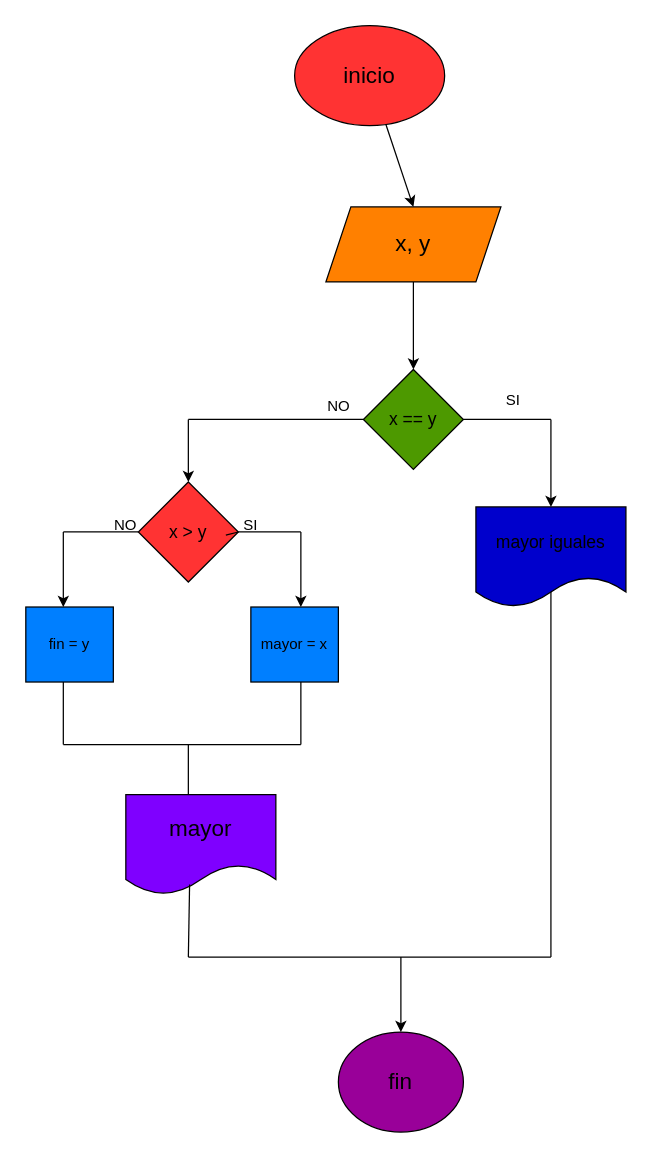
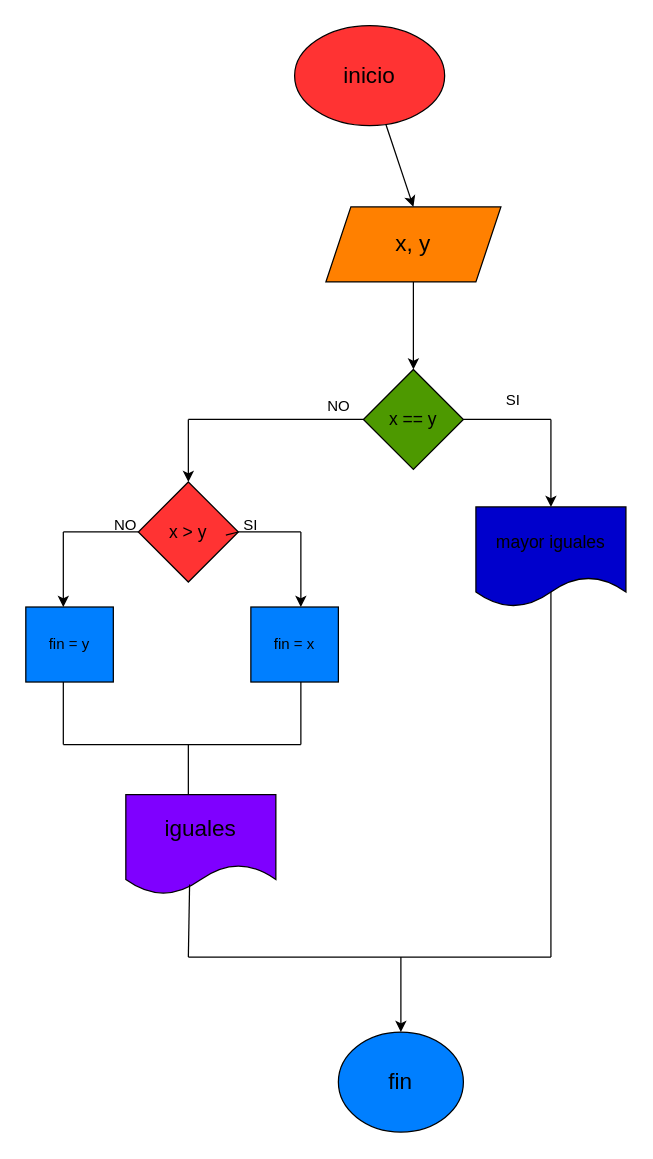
node "mayor = x": label "mayor = x" -> "fin = x"
node "mayor": label "mayor" -> "iguales"
node "fin": fillcolor #990099 -> #007fff
